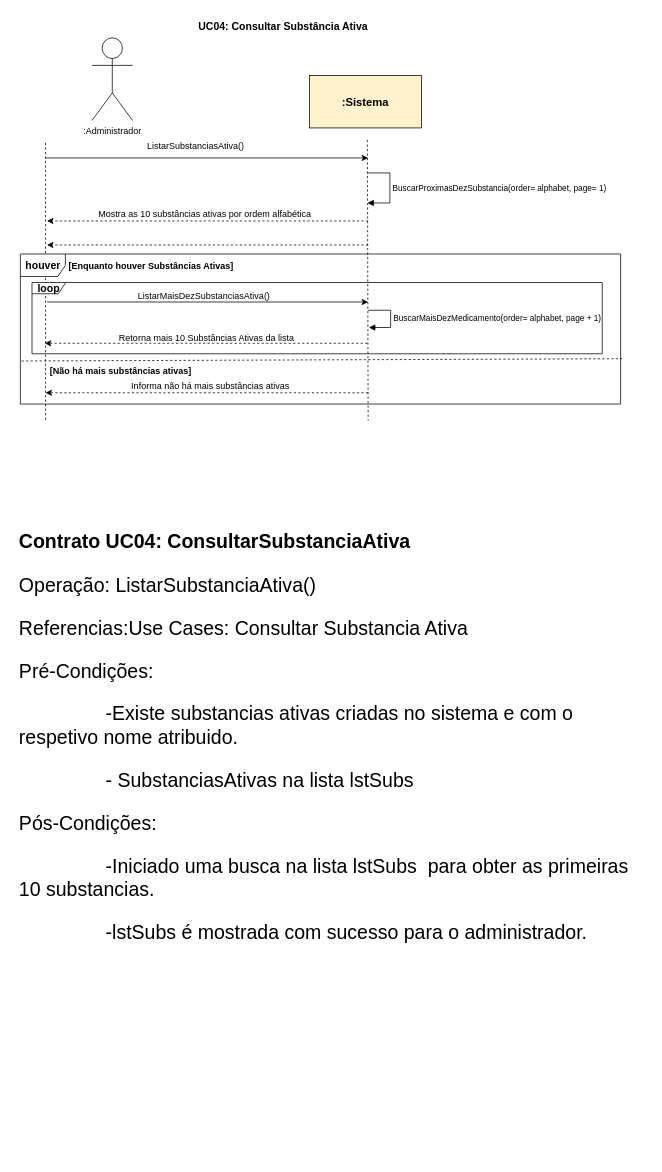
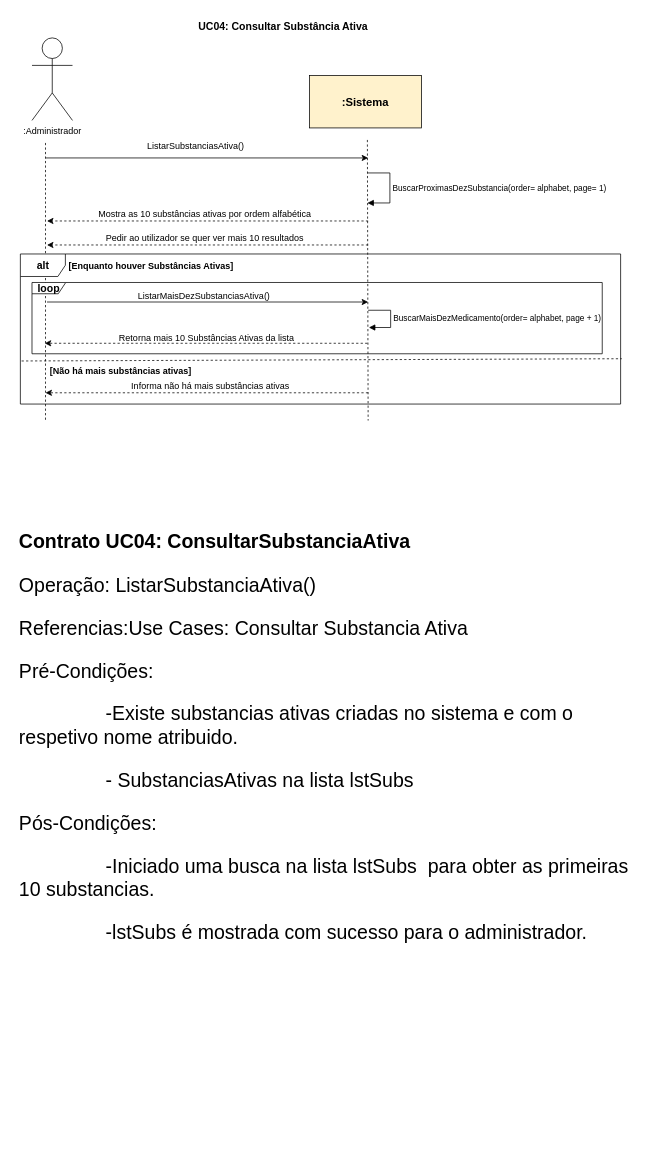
node ":Administrador": moved (112, 79) -> (52, 79)
node "Pedir ao utilizador se quer ver mais 10 resultados": added
node "houver": label "houver" -> "alt"
